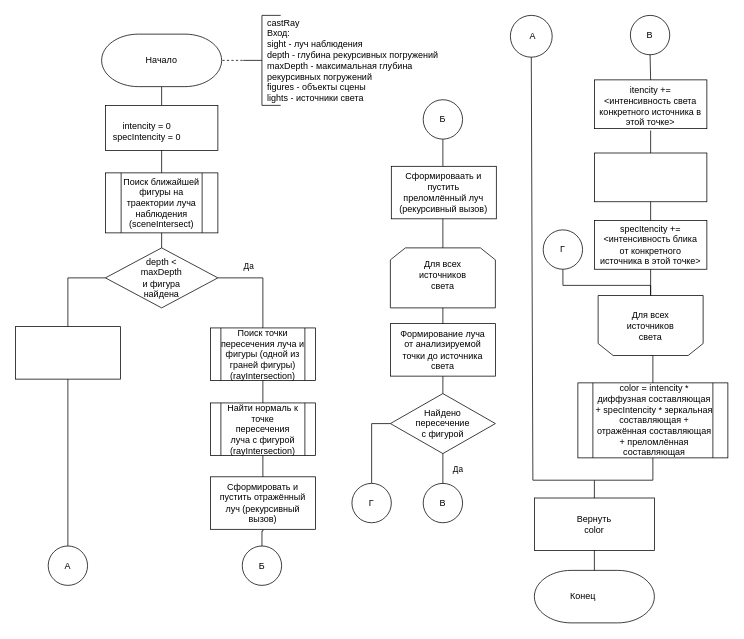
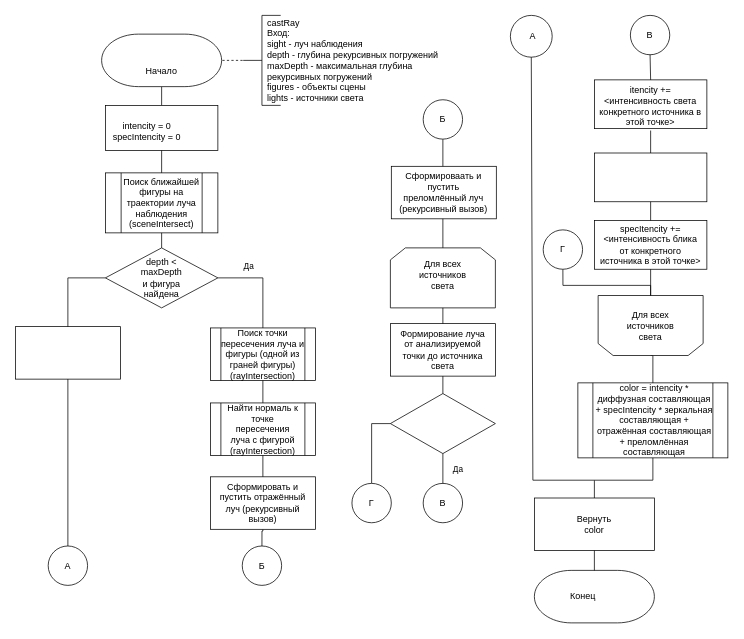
node "Начало": moved (162, 60) -> (162, 72)
node "Найдено пересечение с фигурой": removed
